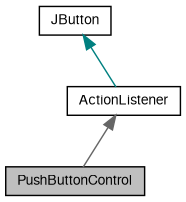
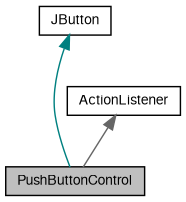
edge "ActionListener" -> "JButton": now "PushButtonControl" -> "JButton"
